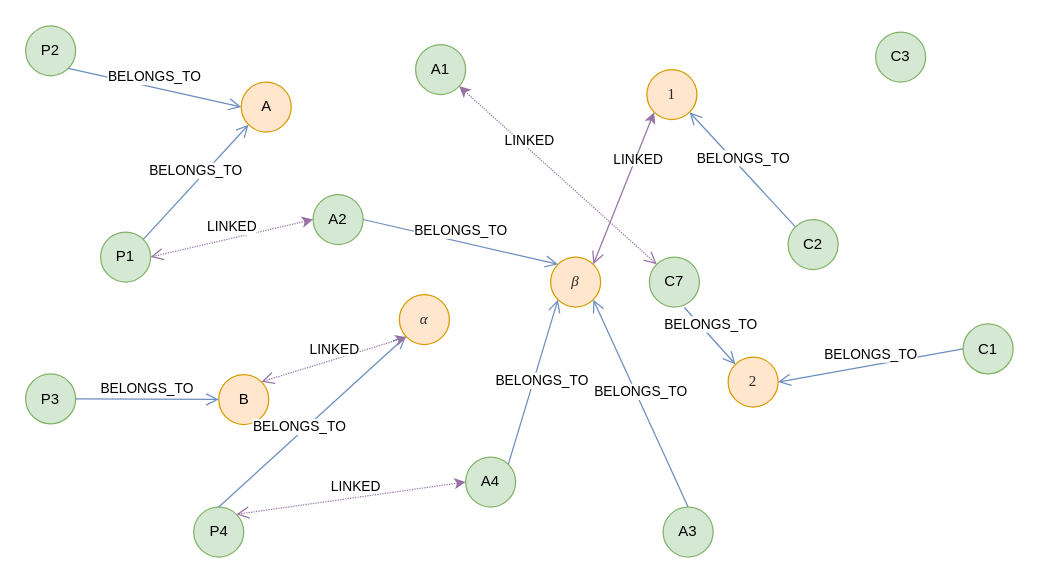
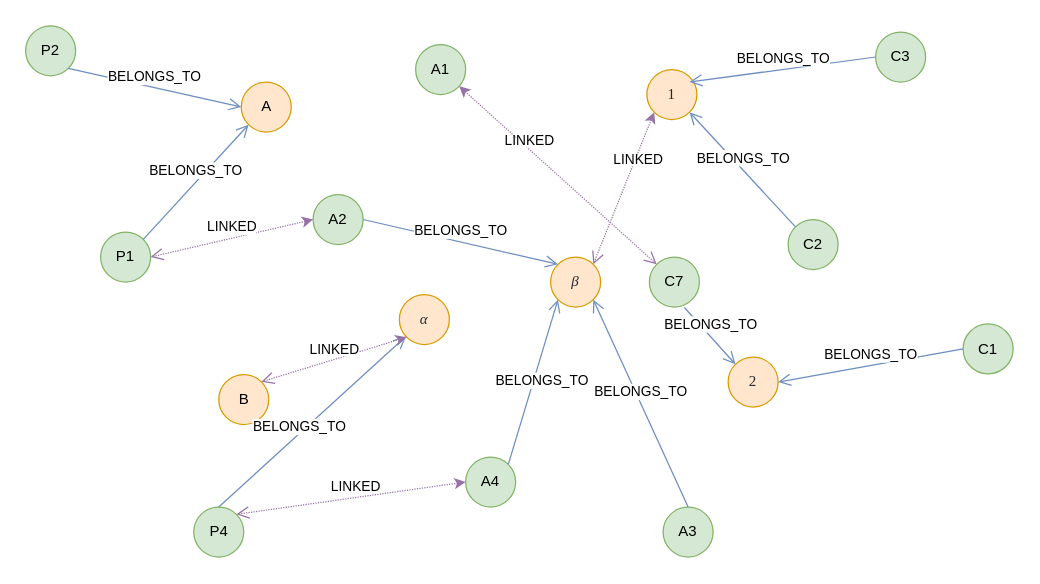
edge "C3" -> "1": added, label "BELONGS_TO"
edge "1" -- "β": style solid -> dashed
node "P3": removed
edge "P3" -> "B": removed, label "BELONGS_TO"
